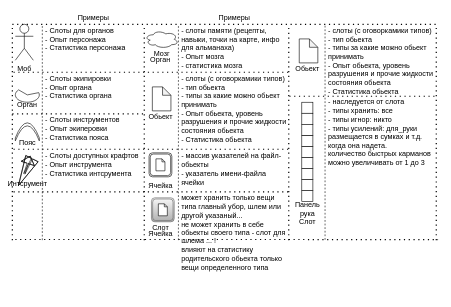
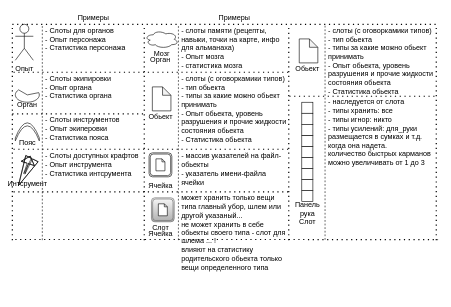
node "Моб": label "Моб" -> "Опыт"
